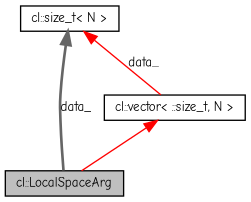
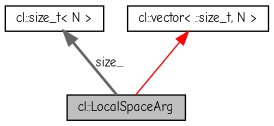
edge "cl::vector< ::size_t, N >" -> "cl::size_t< N >": removed, label "data_"
edge "cl::LocalSpaceArg" -> "cl::size_t< N >": label "data_" -> "size_"
